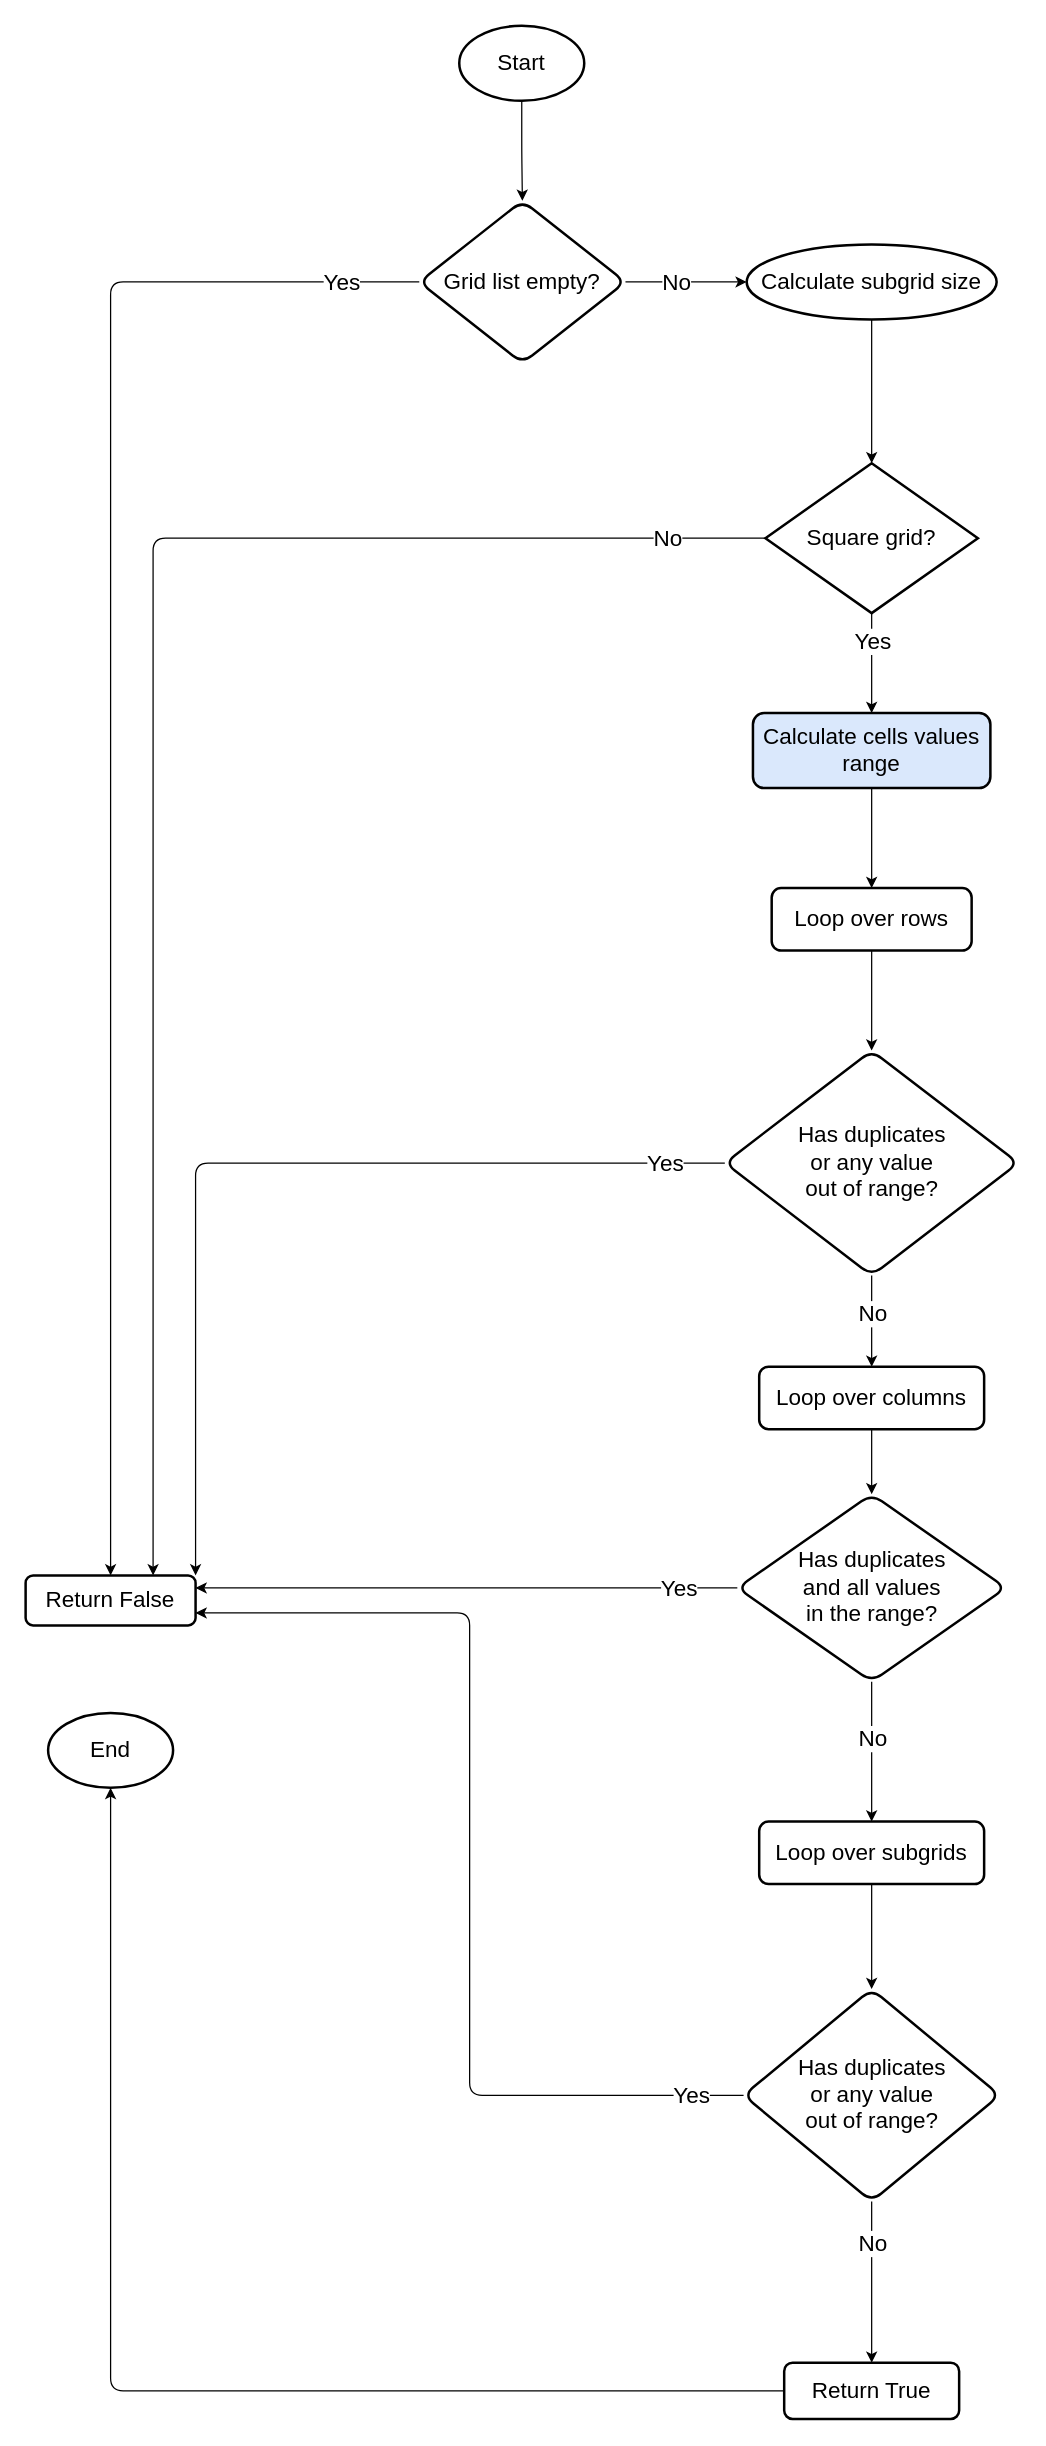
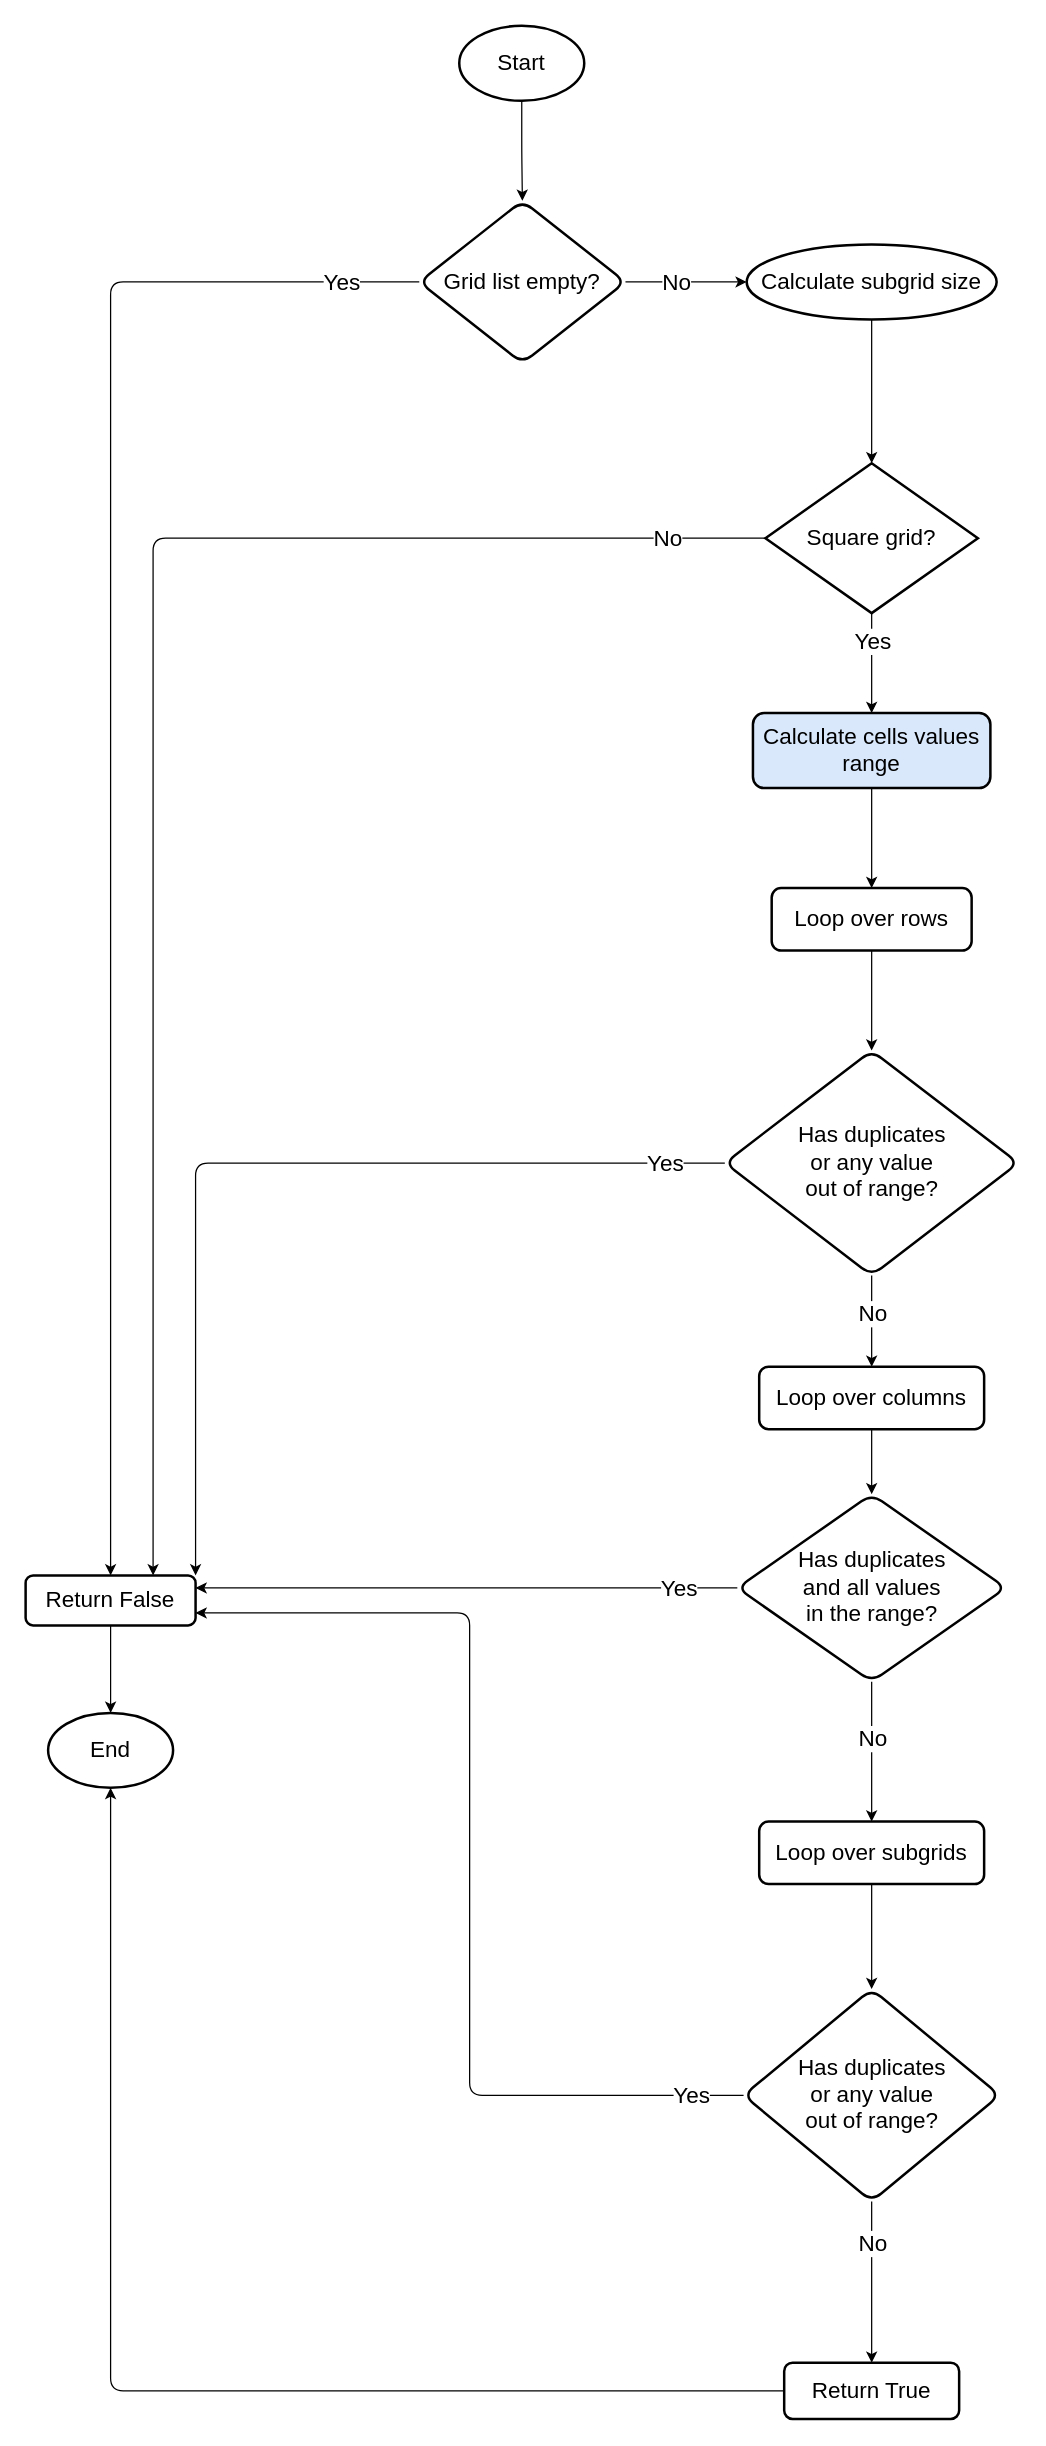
edge "Return False" -> "End": added
